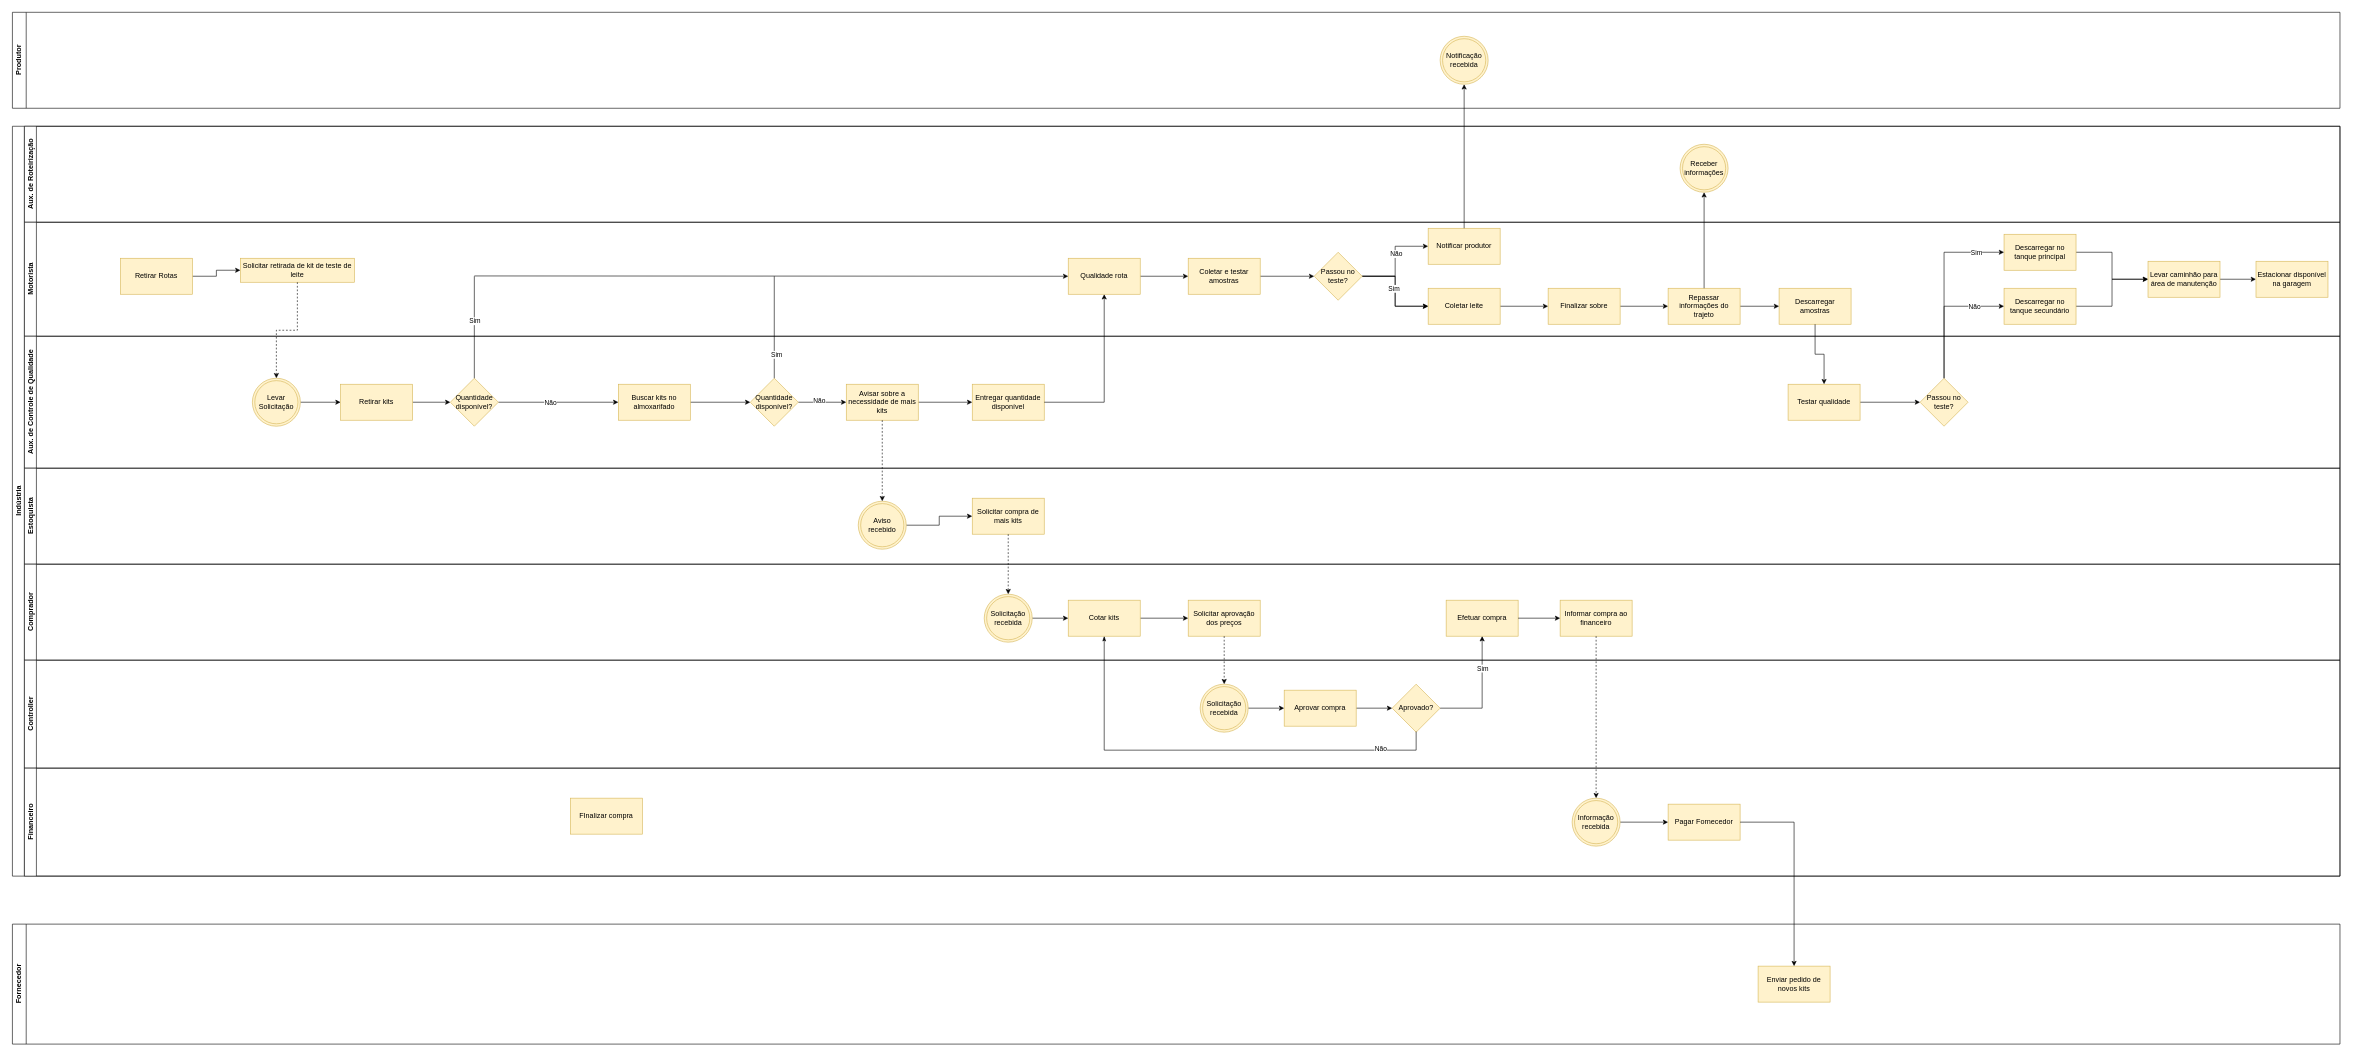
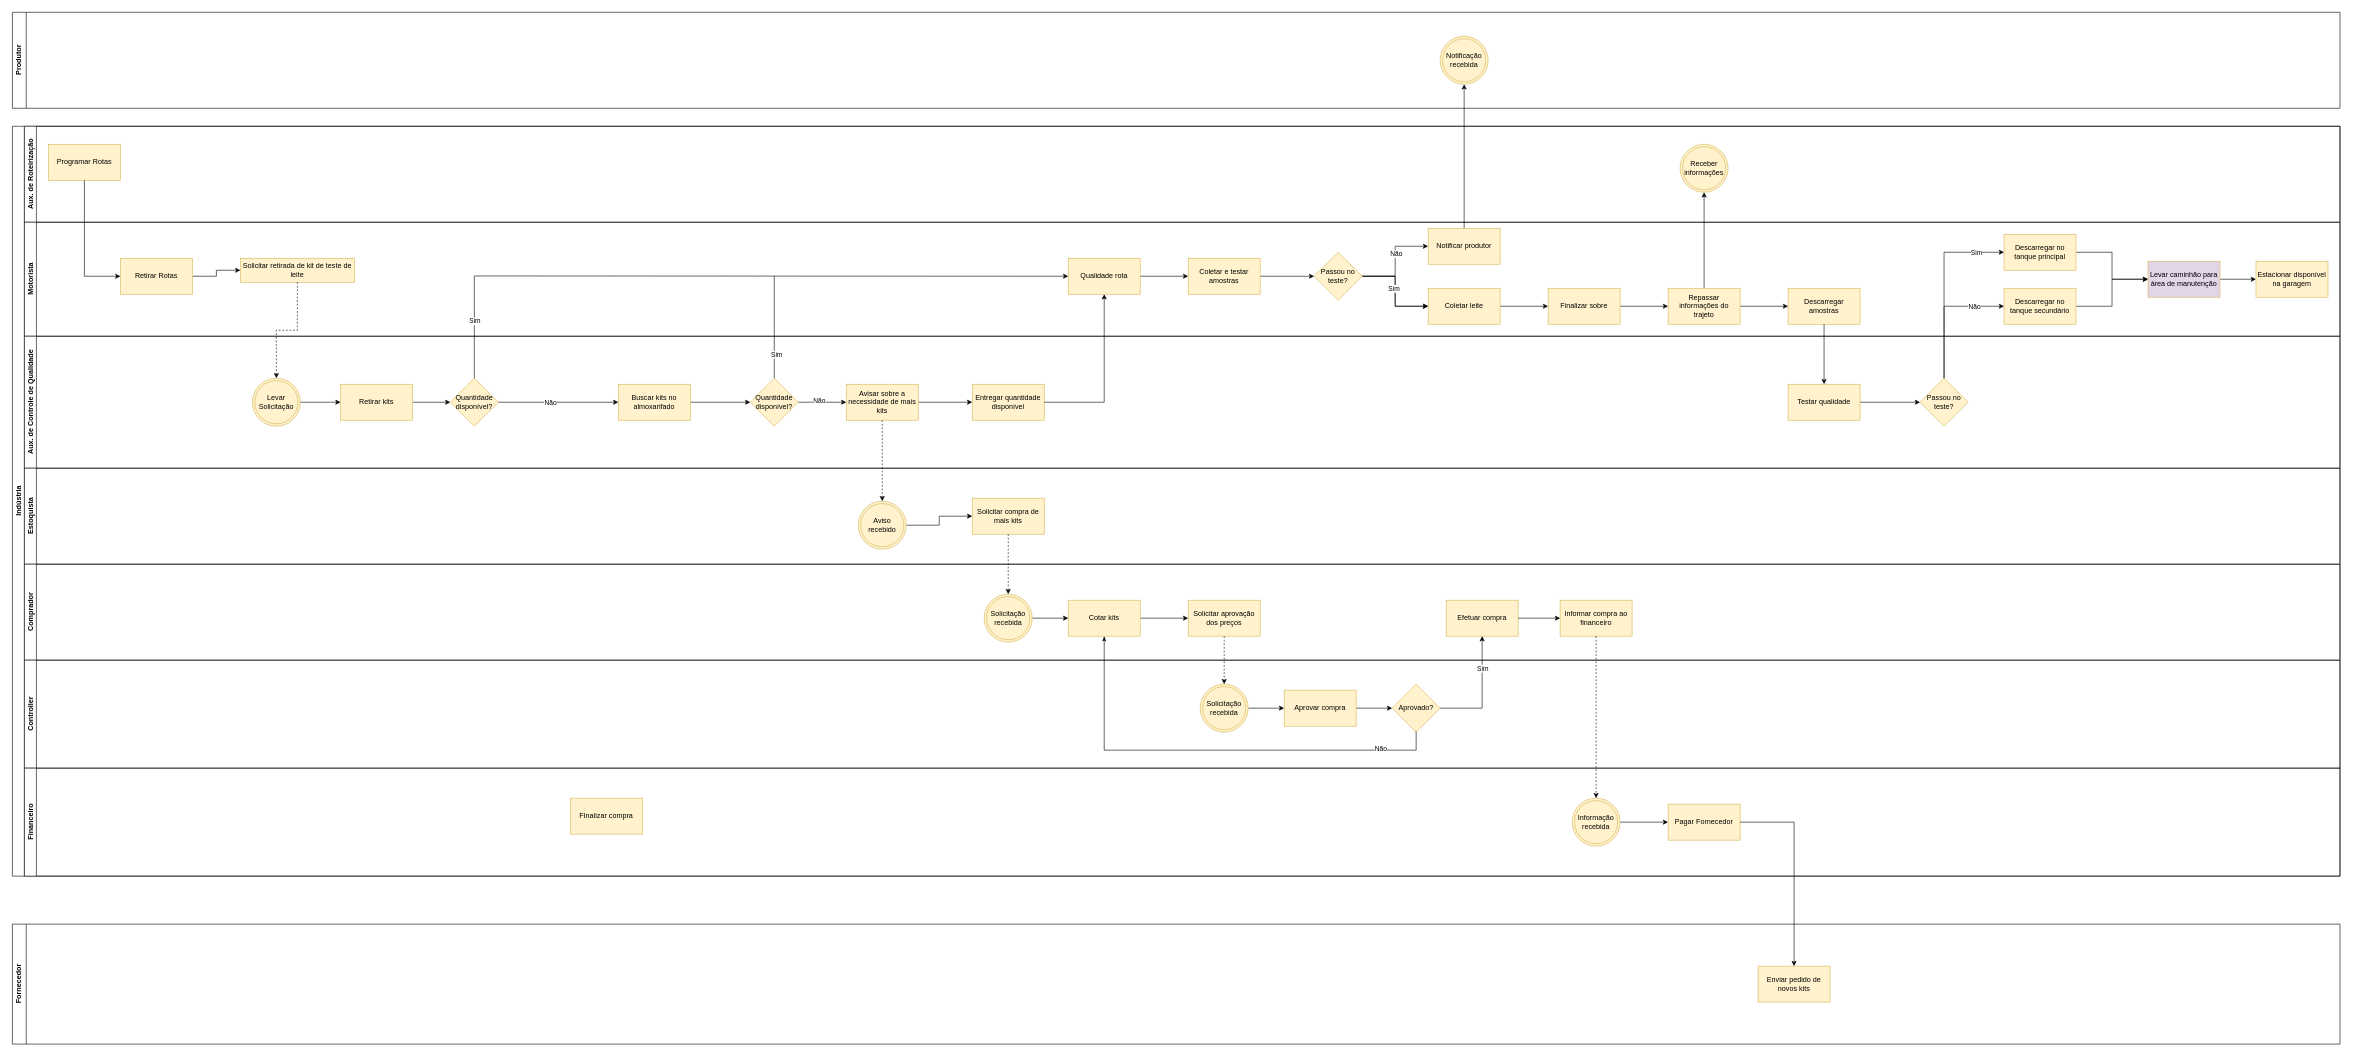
node "Programar Rotas": added
edge "Programar Rotas" -> "Retirar Rotas": added
node "Levar caminhão para área de manutenção": fillcolor #fff2cc -> #e1d5e7
node "Descarregar amostras": moved (1815, 306) -> (1824, 306)
